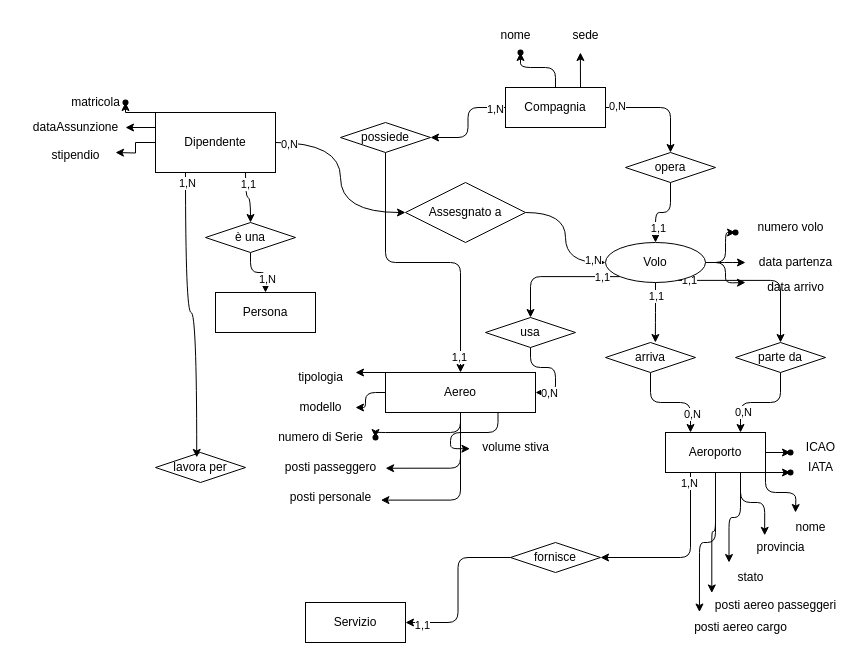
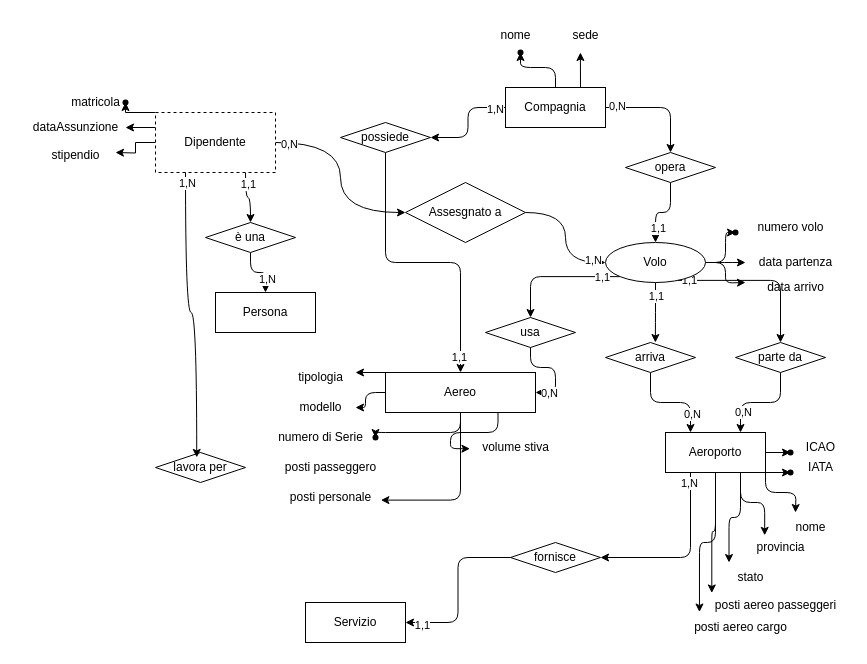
node "Dipendente": style solid -> dashed
edge "Aereo" -> "posti passeggero": removed
